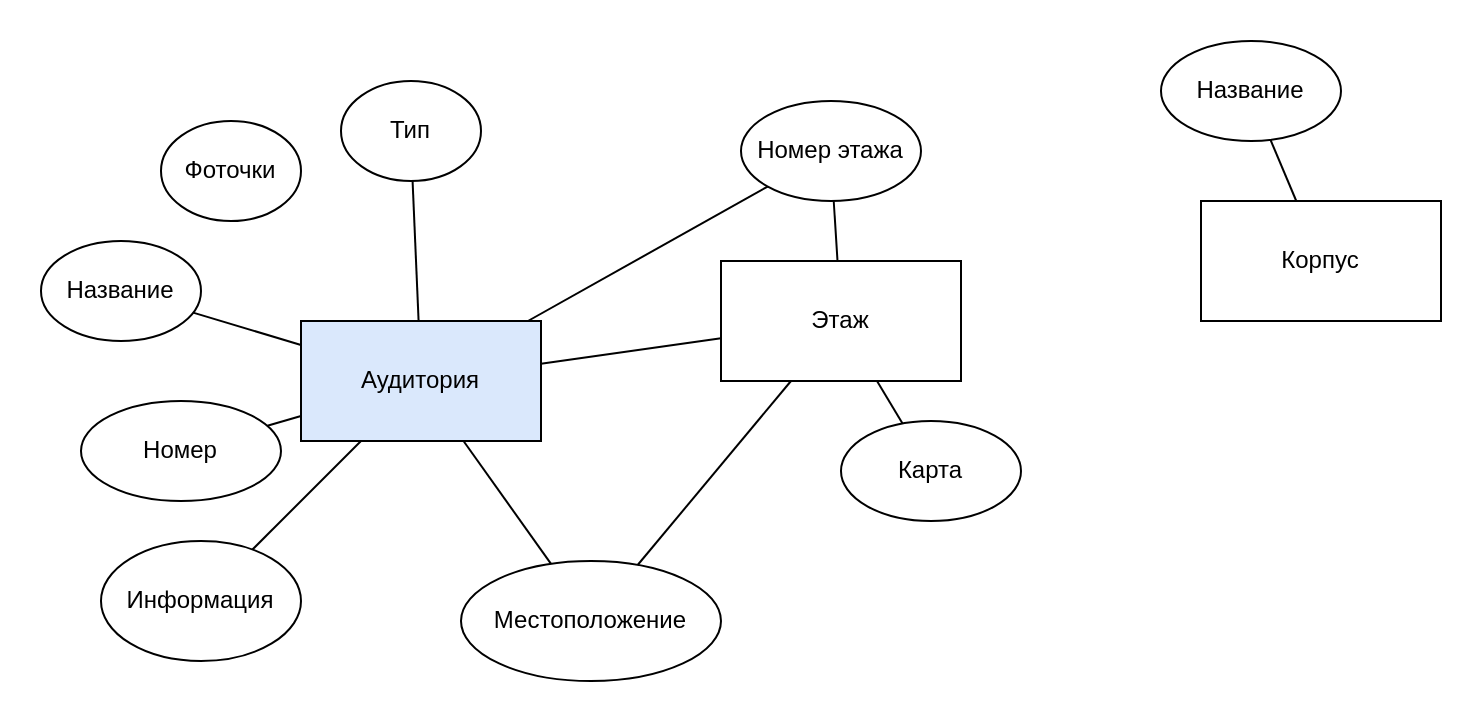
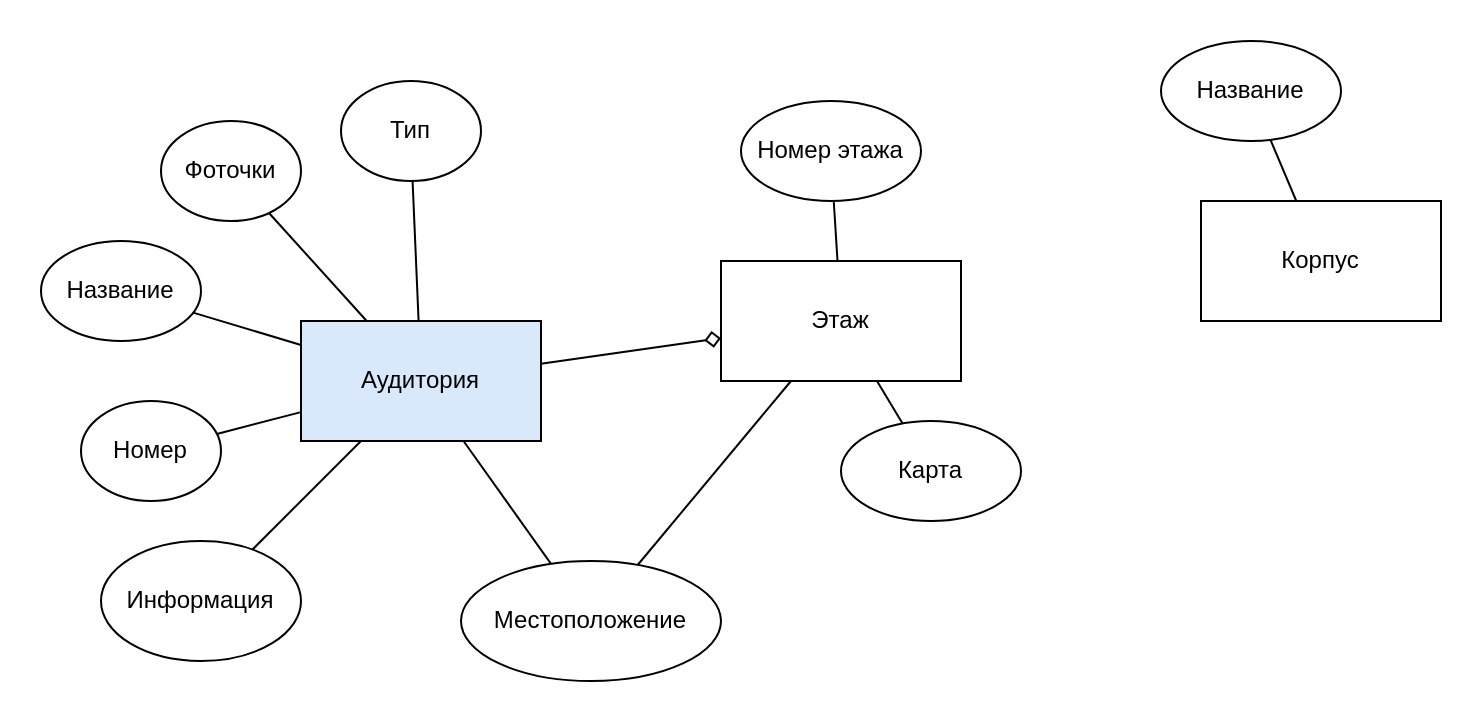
edge "Номер этажа" -- "Аудитория": now "Фоточки" -- "Аудитория"
edge "Этаж" -- "Аудитория": arrowhead none -> diamond
node "Номер": size 200x100 -> 140x100
